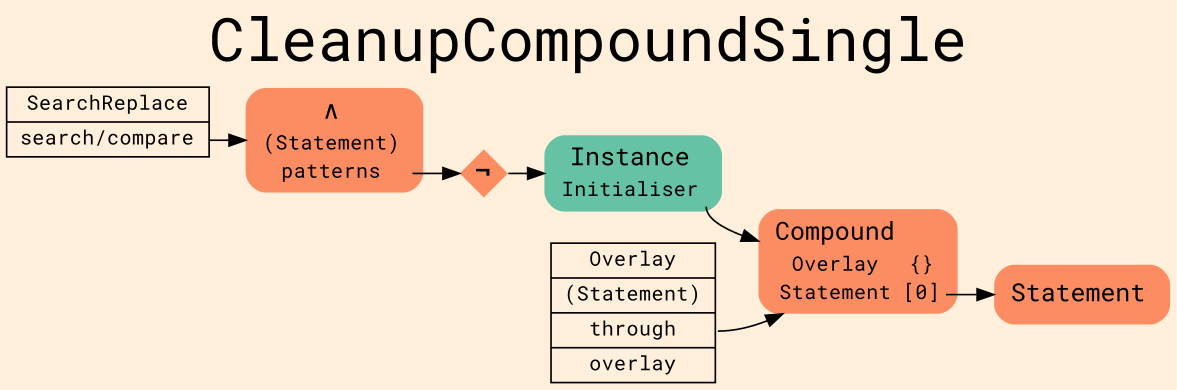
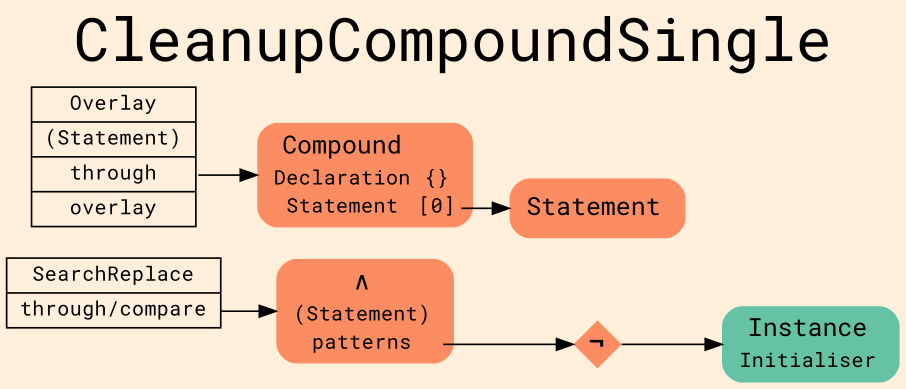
node "SearchReplace": text "search/compare" -> "through/compare"
edge "Instance" -> "Compound": removed
node "Compound": text "Overlay" -> "Declaration"
